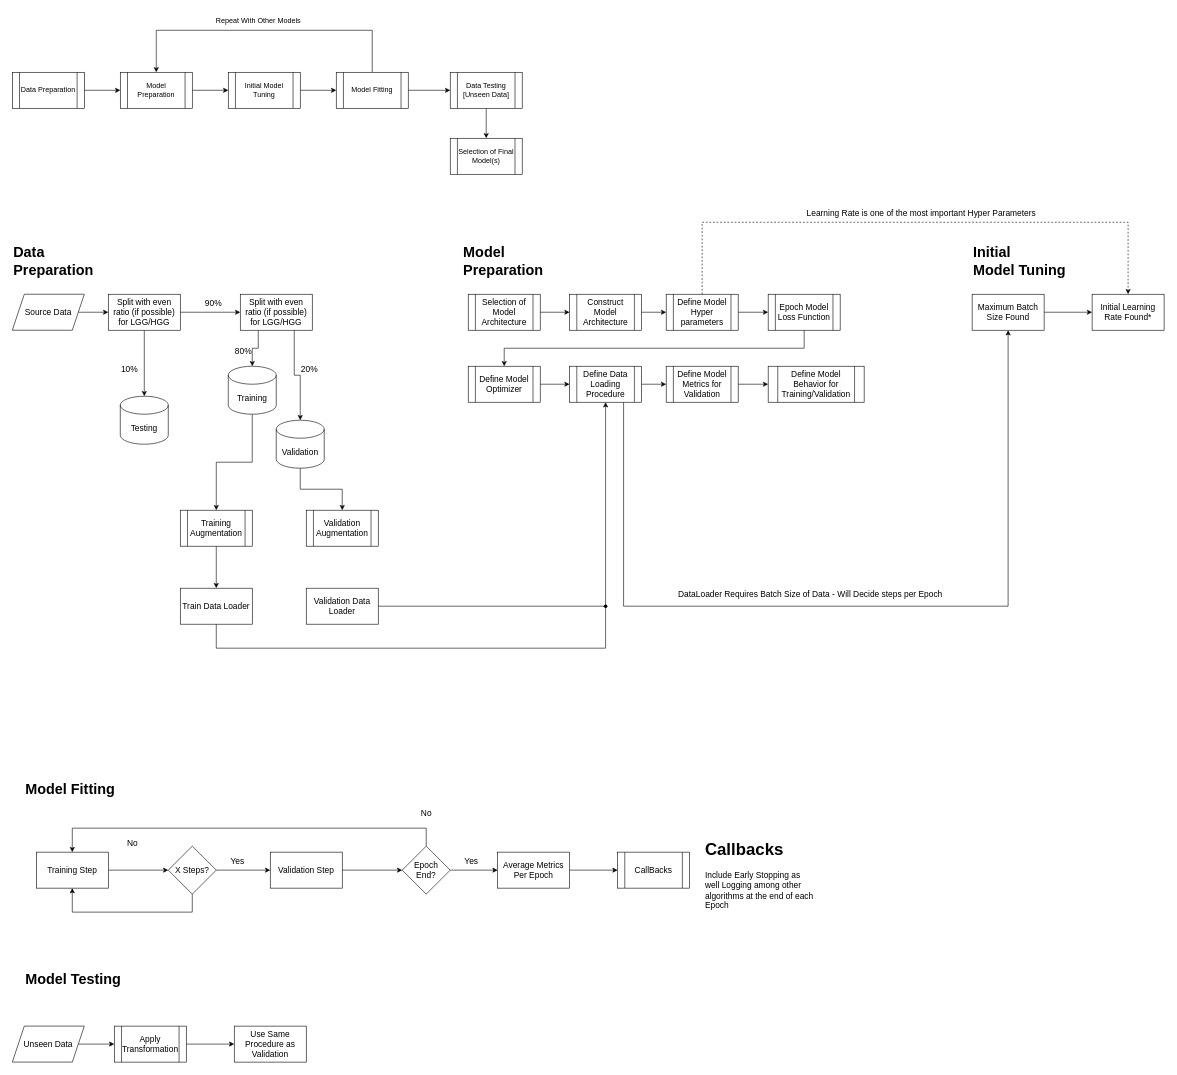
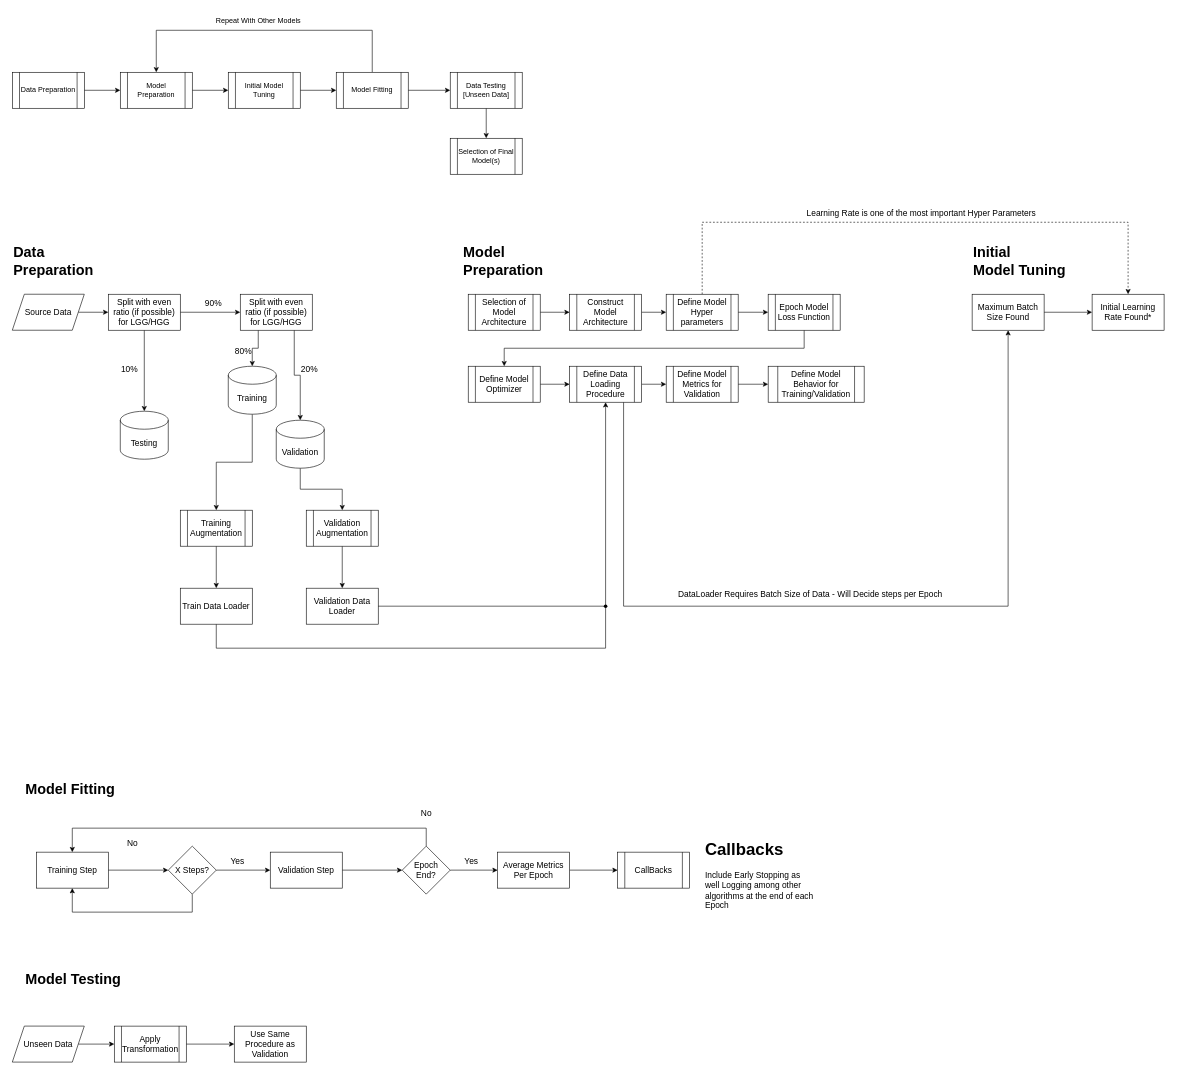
node "Testing": moved (144, 420) -> (144, 435)
edge "Validation Augmentation" -> "Validation Data Loader": added
